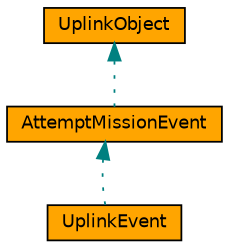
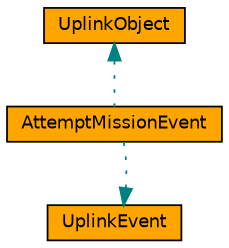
edge "UplinkEvent" -> "AttemptMissionEvent": reversed
